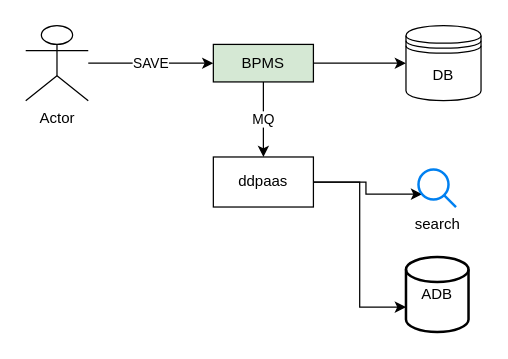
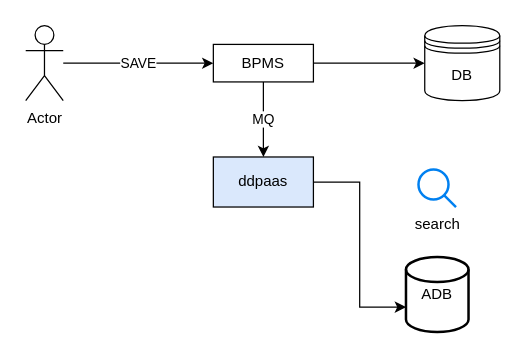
node "Actor": size 63x75 -> 38x75
node "BPMS": fillcolor #d5e8d4 -> #ffffff
node "DB": moved (443, 63) -> (462, 63)
node "ddpaas": fillcolor #ffffff -> #dae8fc
edge "ddpaas" -> "search": removed
